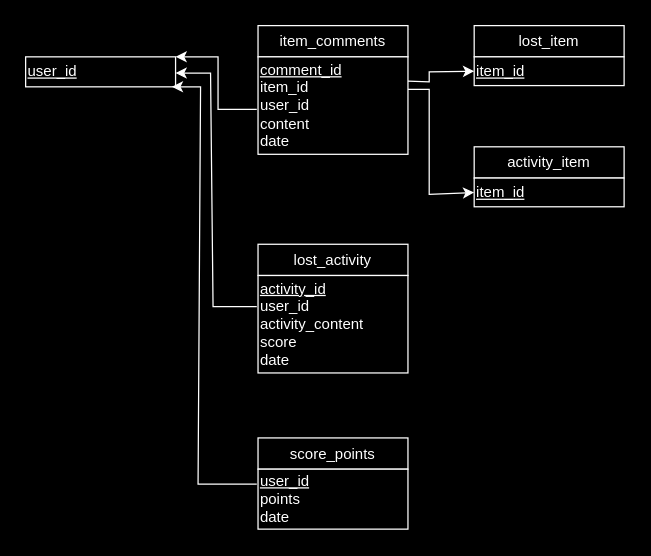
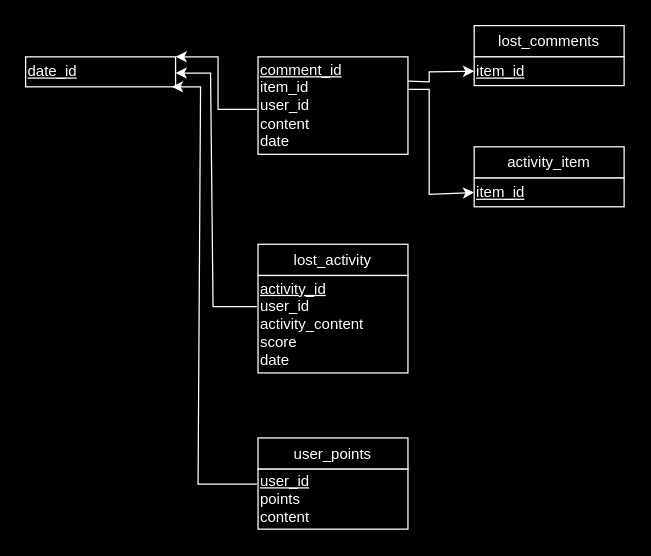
node "item_comments": removed
node "lost_item": label "lost_item" -> "lost_comments"
node "user_id": label "user_id" -> "date_id"
node "score_points": label "score_points" -> "user_points"
node "user_id points date": label "user_id points date" -> "user_id points content"
